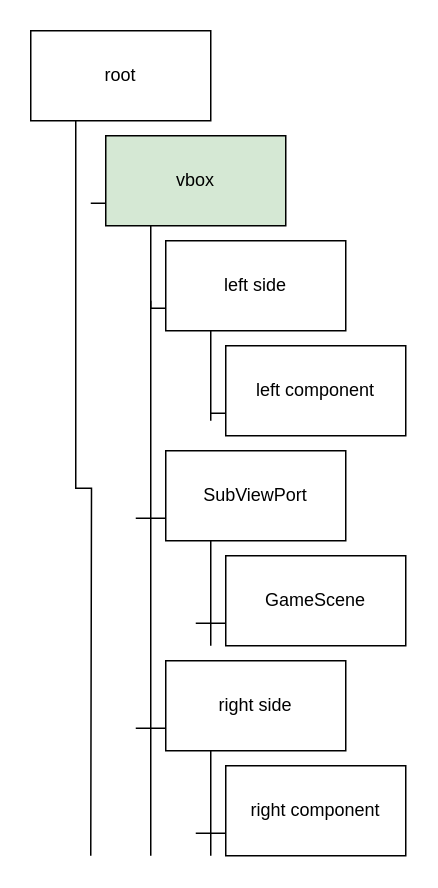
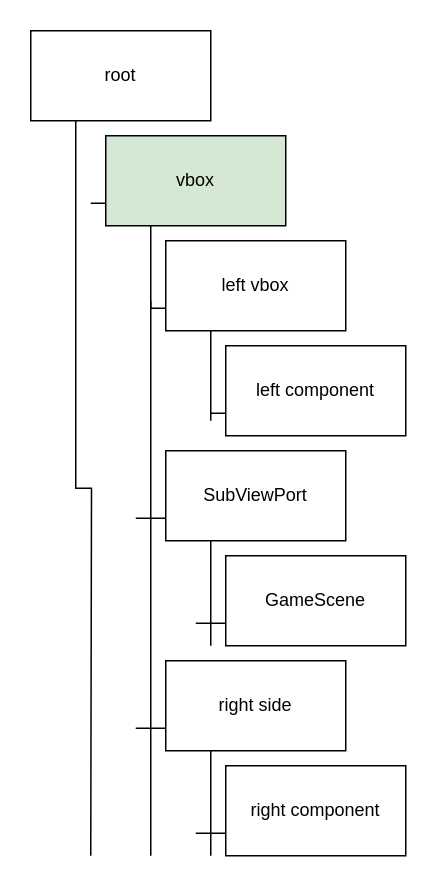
node "left side": label "left side" -> "left vbox"
